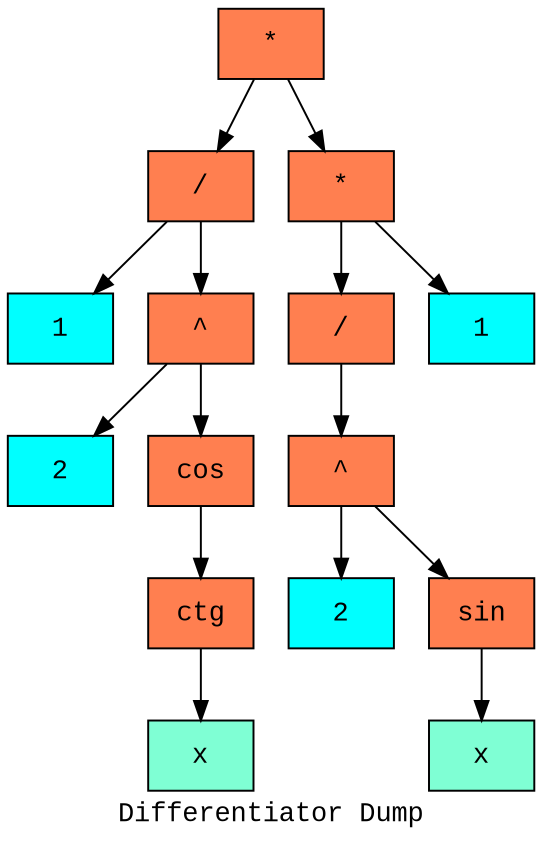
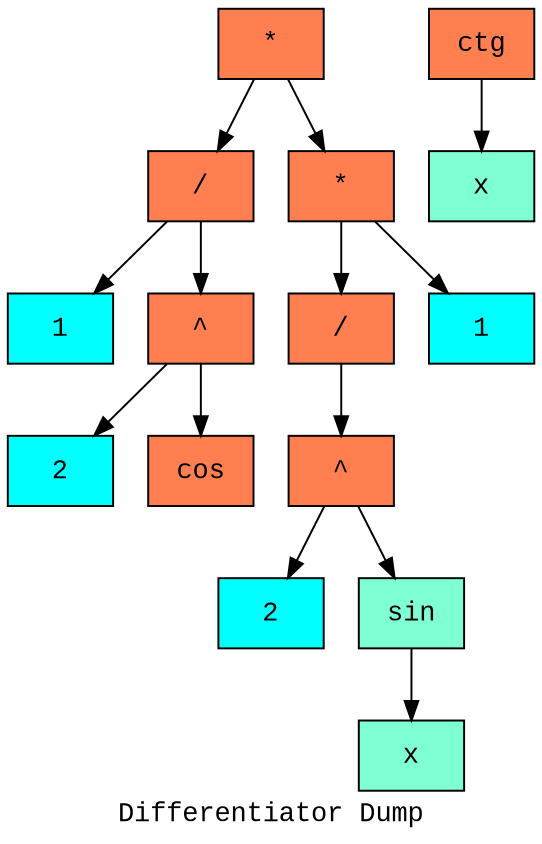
edge "cos" -> "ctg": removed
node "sin": fillcolor coral -> aquamarine
